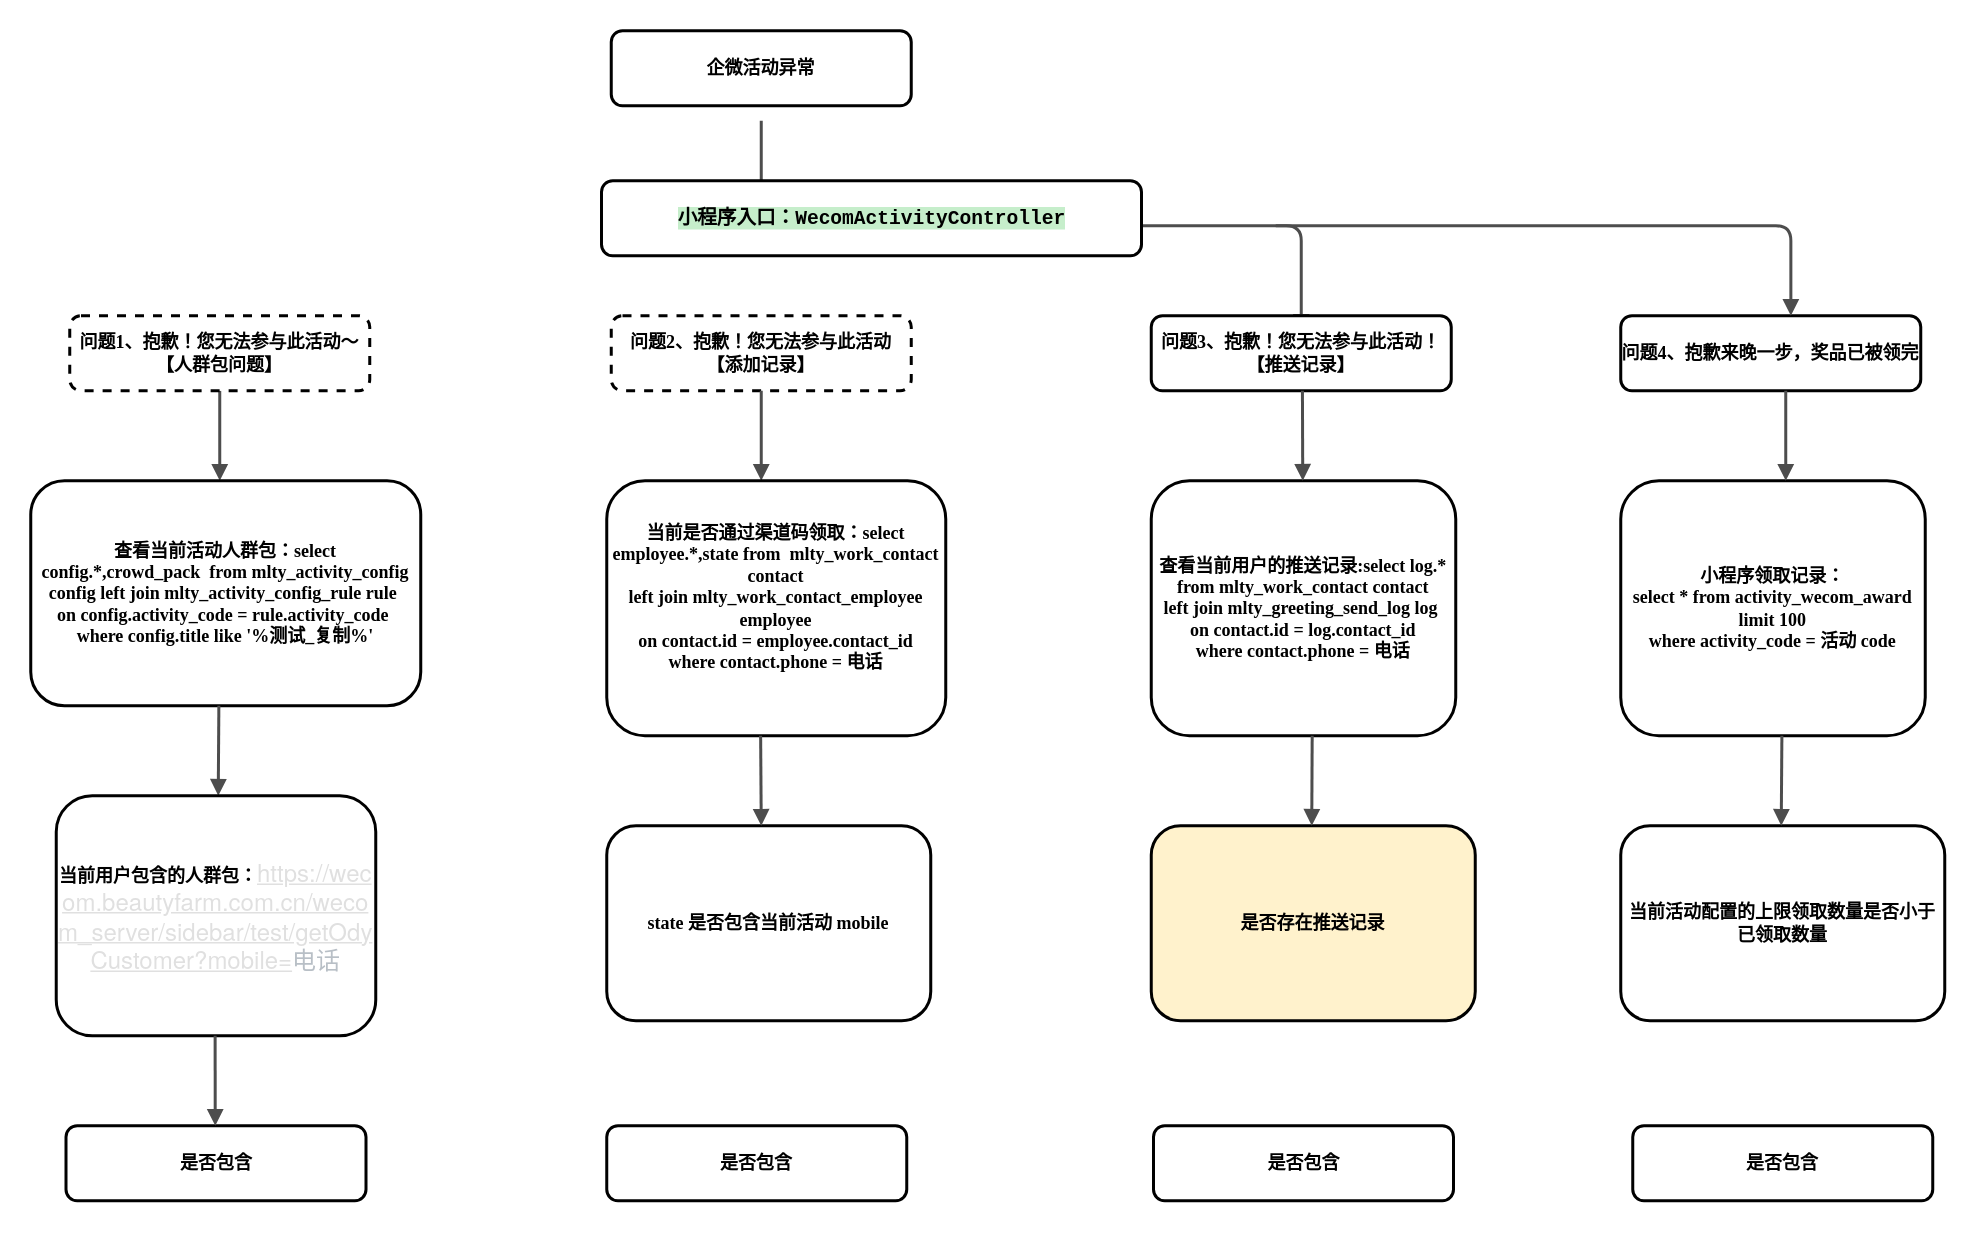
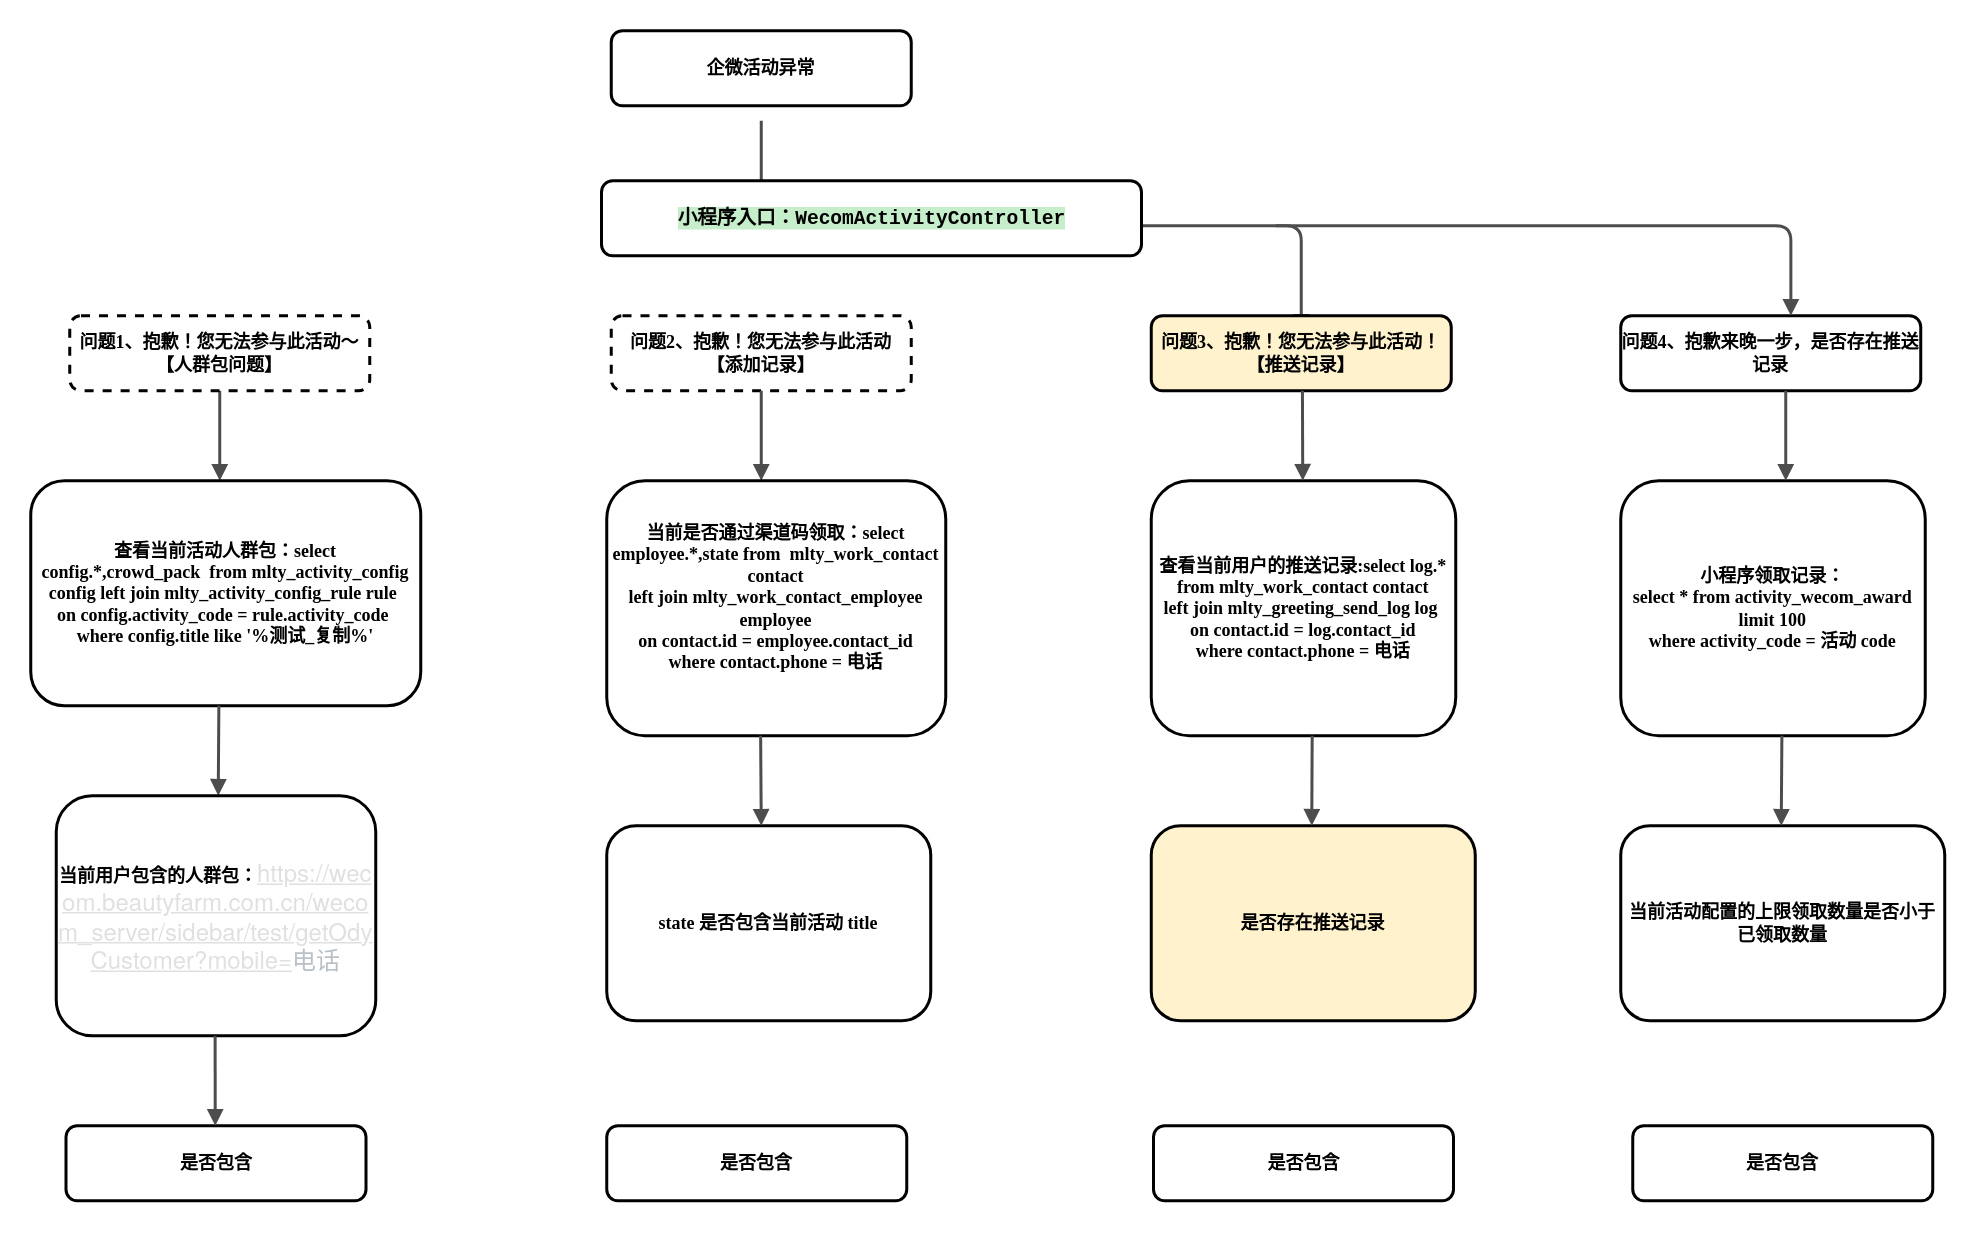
node "问题3、抱歉！您无法参与此活动！ 【推送记录】": fillcolor #ffffff -> #fff2cc
node "问题4、抱歉来晚一步，奖品已被领完": label "问题4、抱歉来晚一步，奖品已被领完" -> "问题4、抱歉来晚一步，是否存在推送记录"
node "state 是否包含当前活动 mobile": label "state 是否包含当前活动 mobile" -> "state 是否包含当前活动 title"
